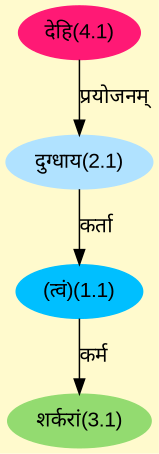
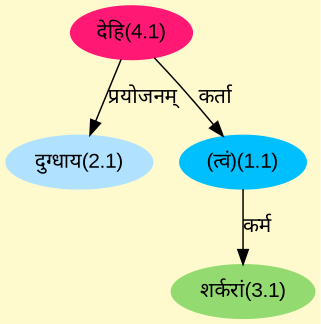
edge "दुग्धाय(2.1)" -> "(त्वं)(1.1)": now "देहि(4.1)" -> "(त्वं)(1.1)"
